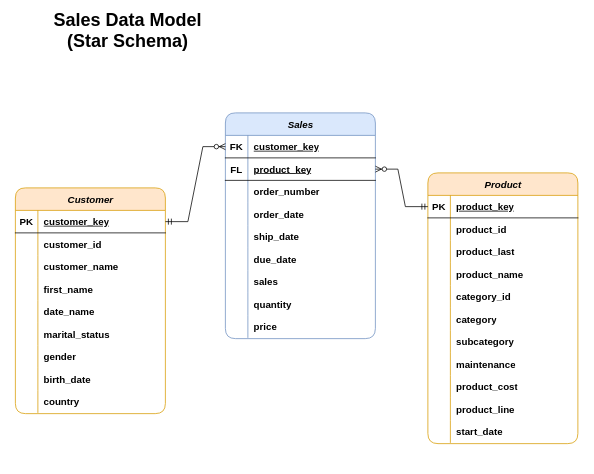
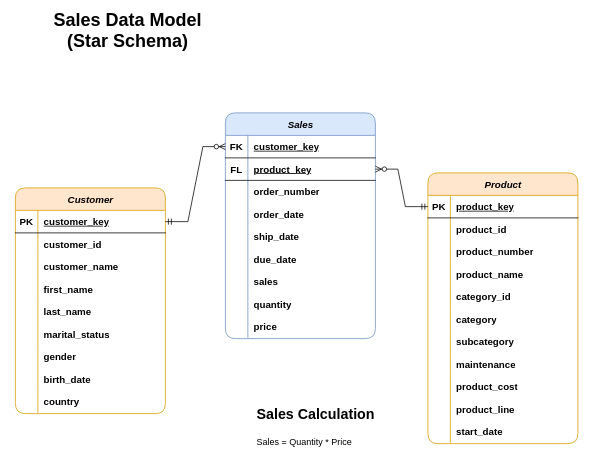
node "product_last": label "product_last" -> "product_number"
node "date_name": label "date_name" -> "last_name"
node "Sales CalculationSales = Quantity * Price": added
